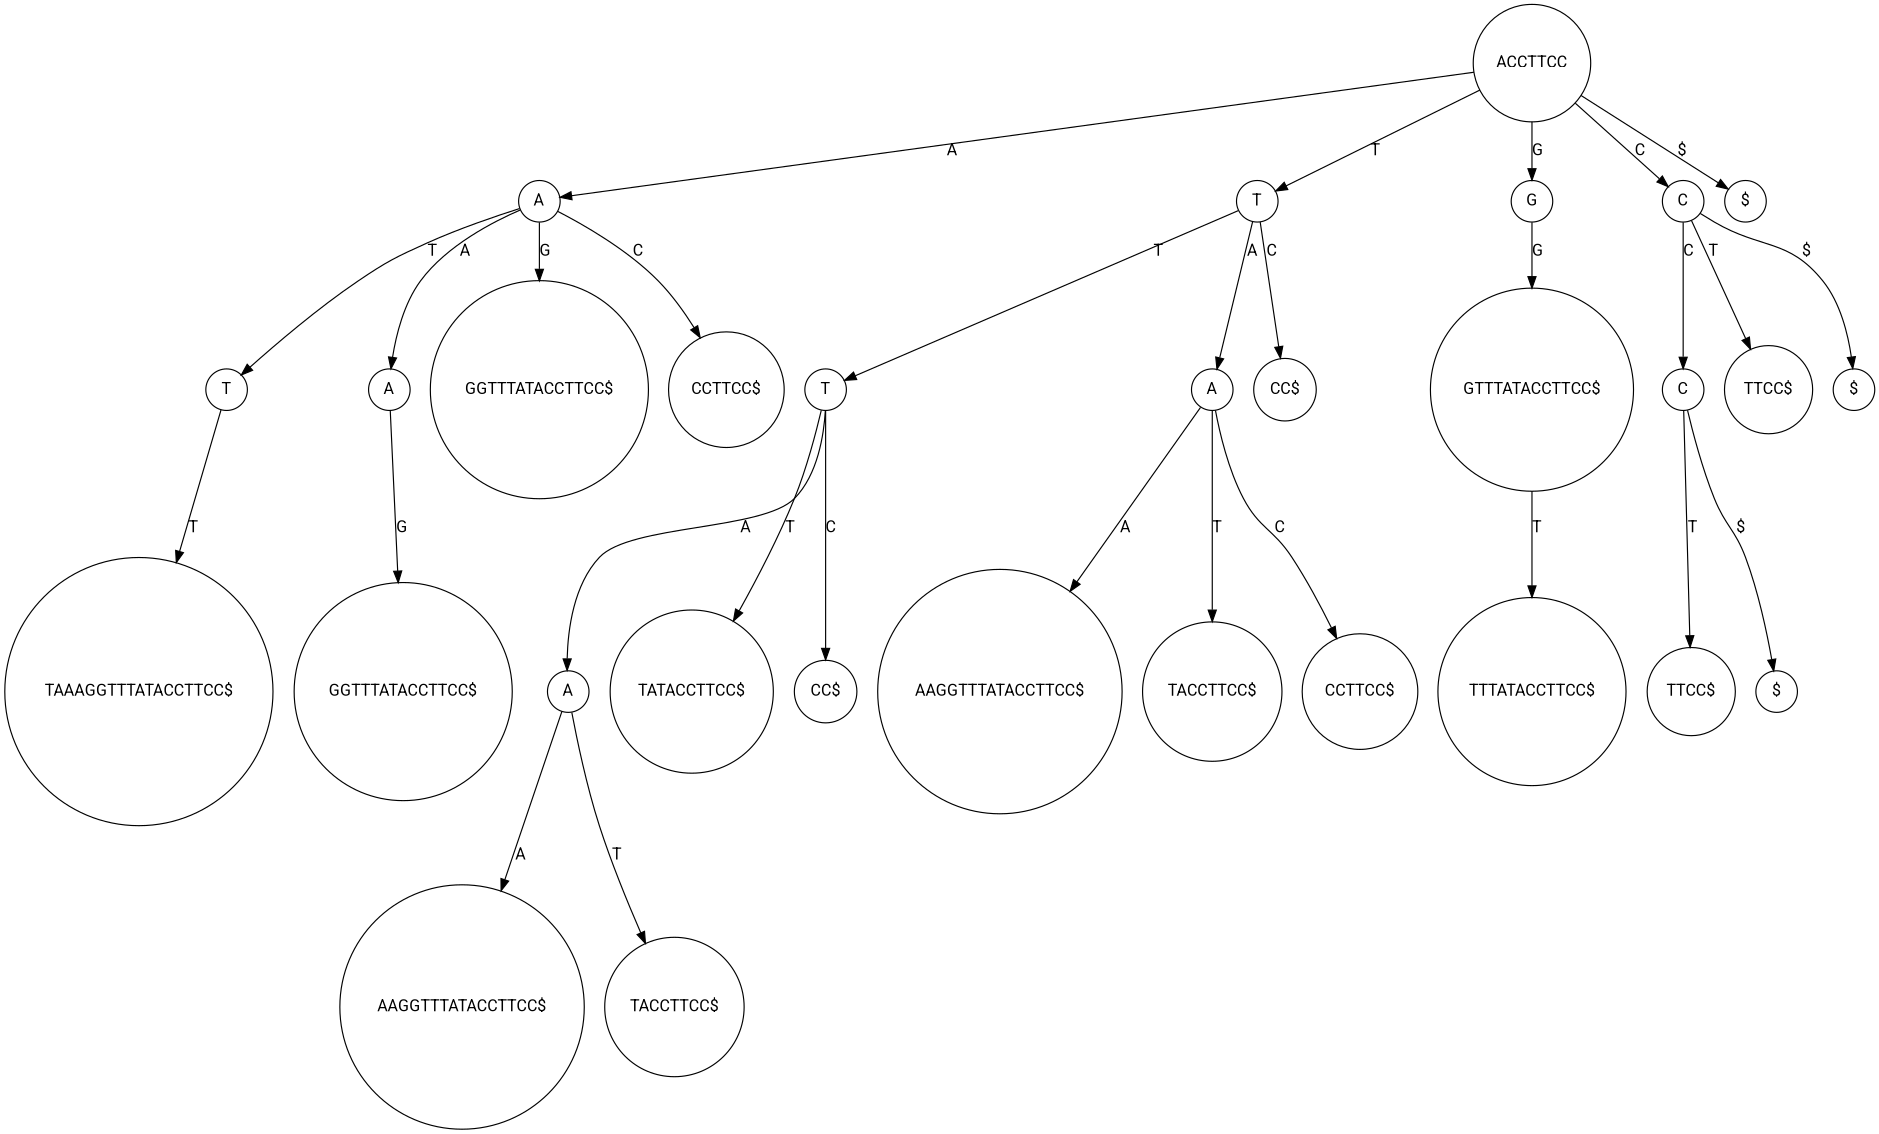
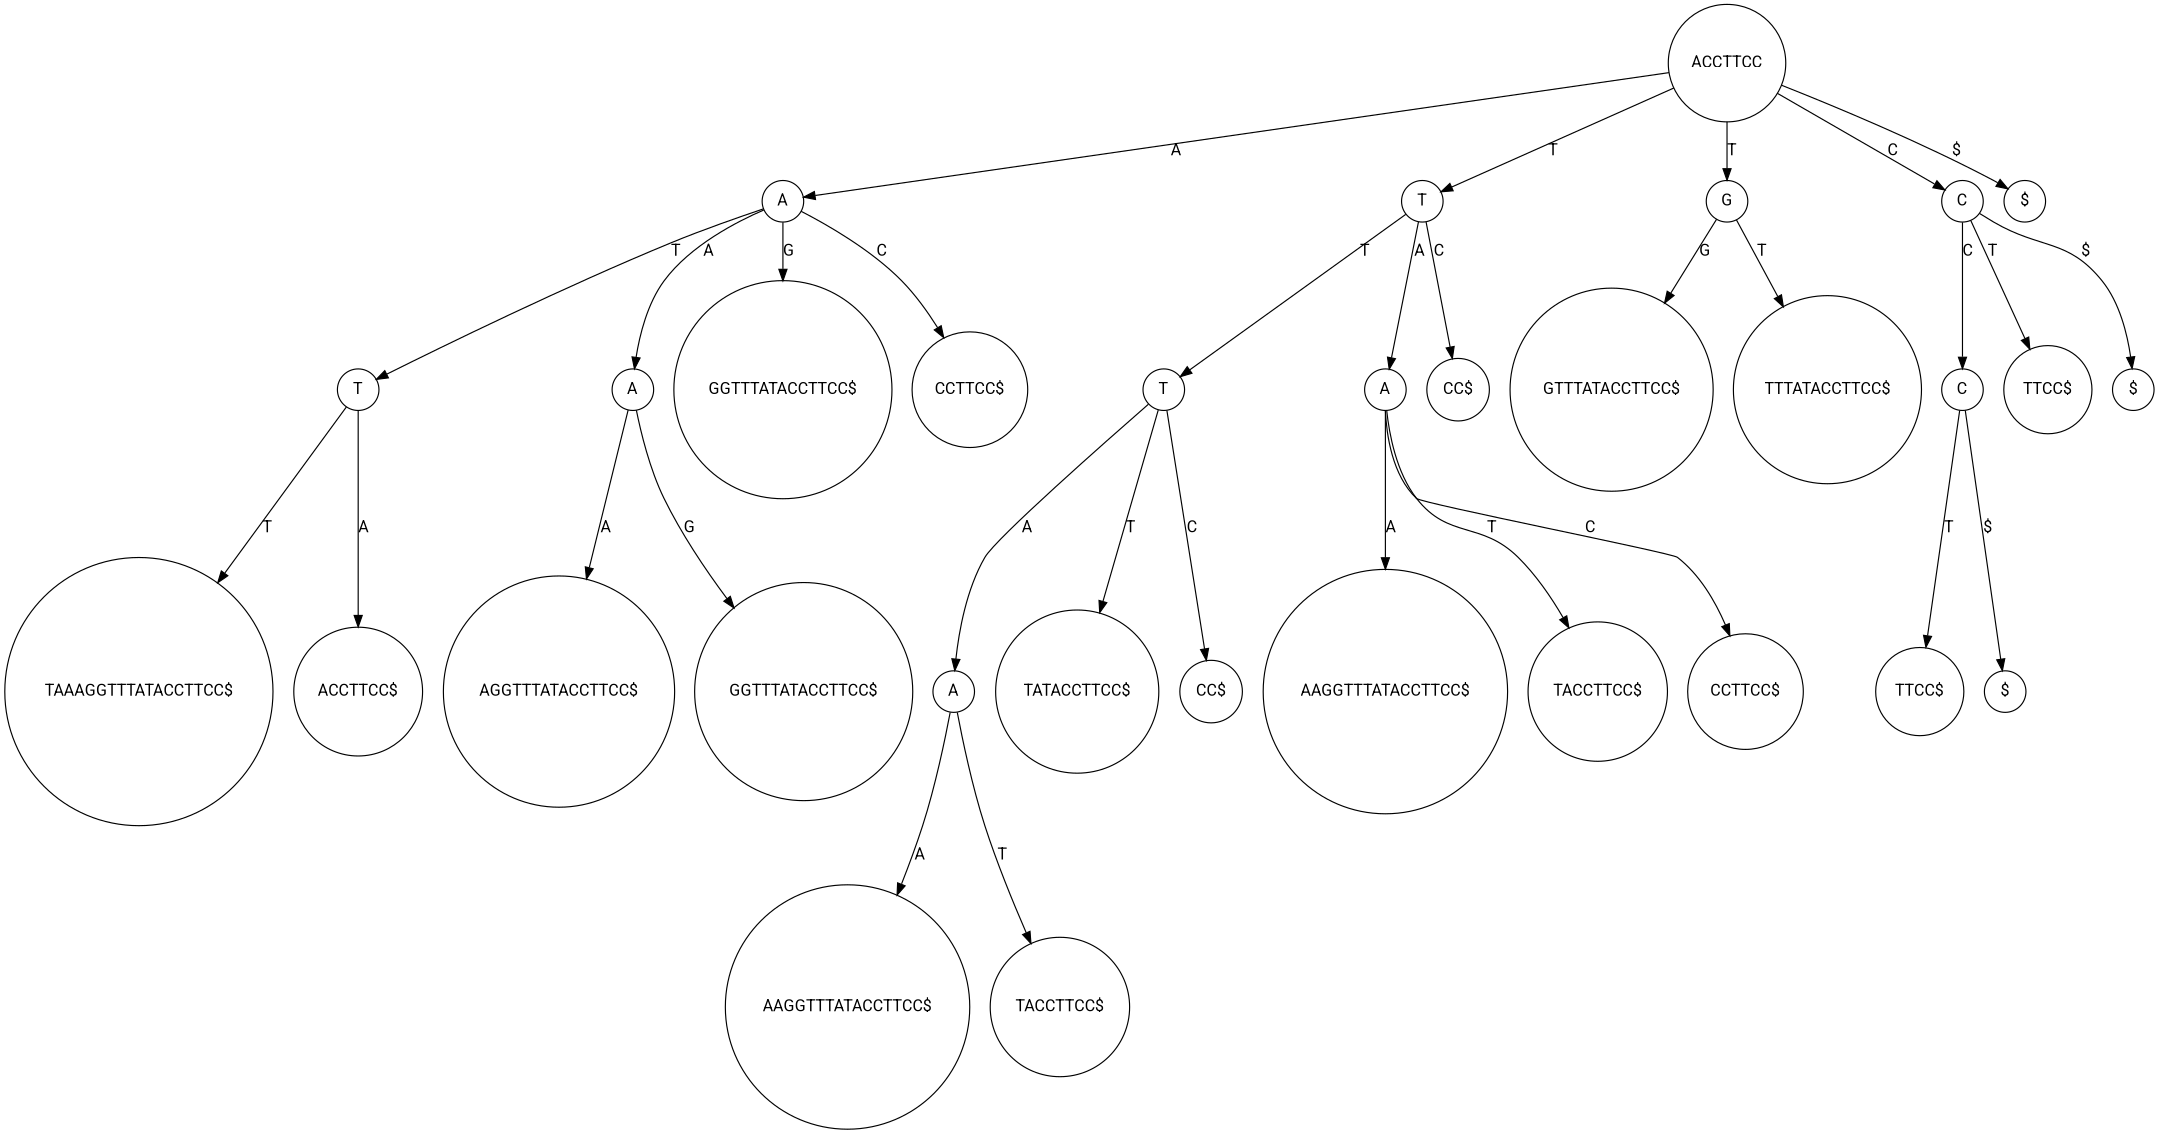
edge "ACCTTCC" -> "G": label "G" -> "T"
edge "GTTTATACCTTCC$" -> "TTTATACCTTCC$": now "G" -> "TTTATACCTTCC$"
node "ACCTTCC$": added
node "AGGTTTATACCTTCC$": added
